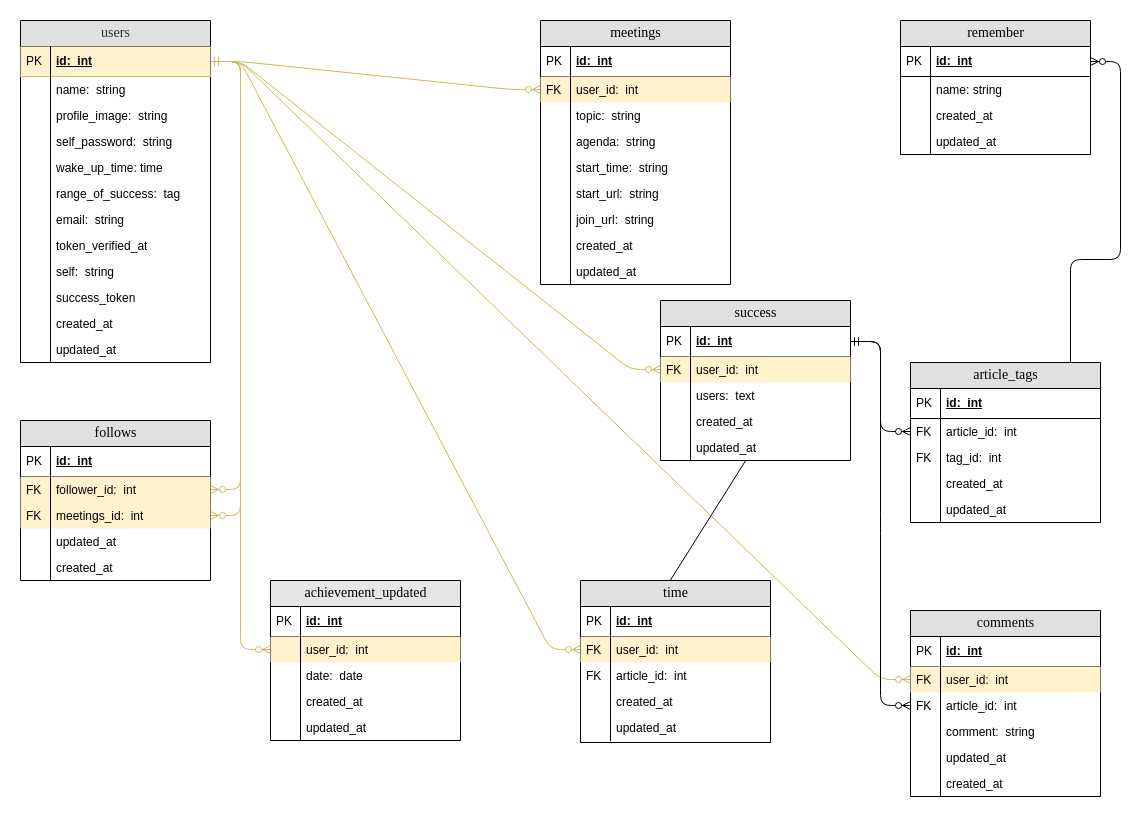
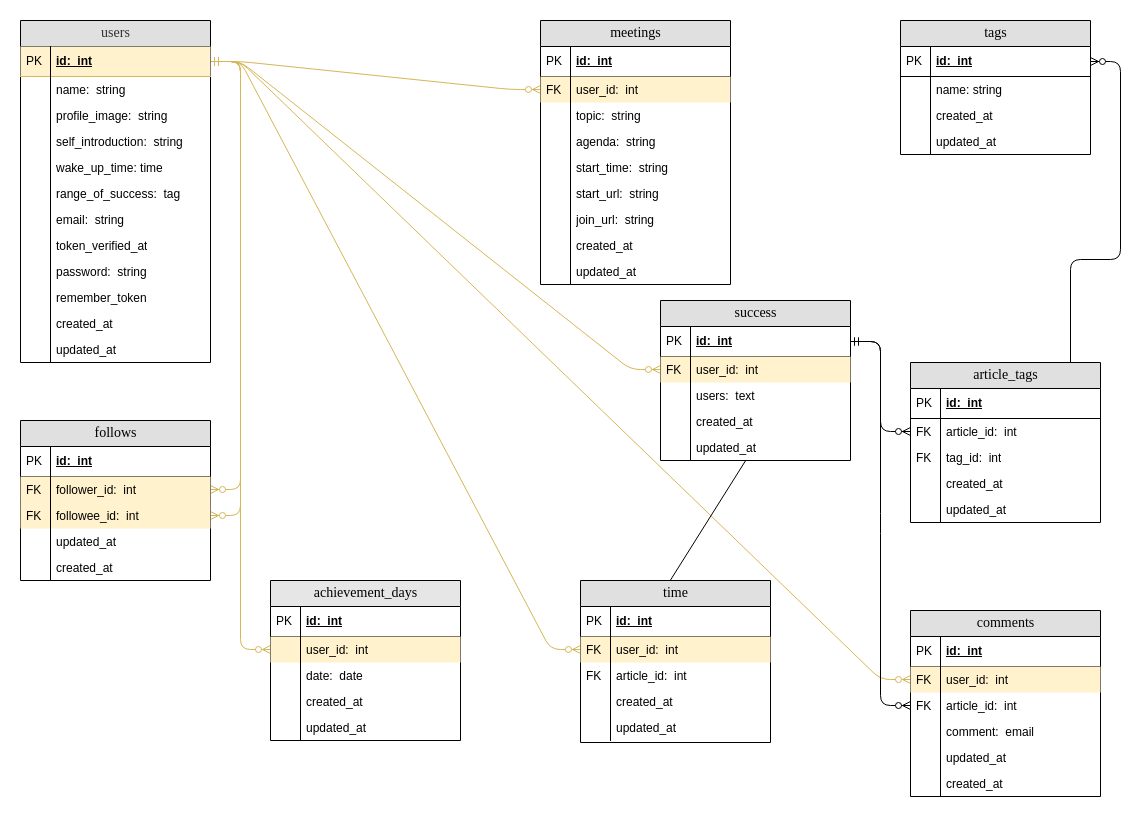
node "remember": label "remember" -> "tags"
node "self_password: string": label "self_password: string" -> "self_introduction: string"
node "self: string": label "self: string" -> "password: string"
node "success_token": label "success_token" -> "remember_token"
node "meetings_id: int": label "meetings_id: int" -> "followee_id: int"
node "achievement_updated": label "achievement_updated" -> "achievement_days"
node "comment: string": label "comment: string" -> "comment: email"
